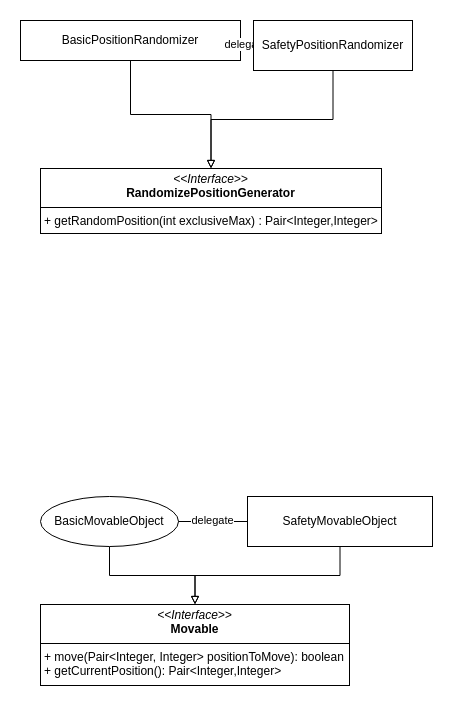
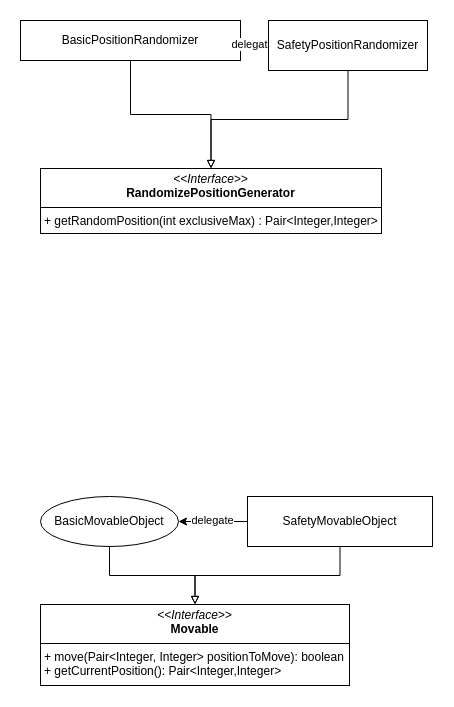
node "SafetyPositionRandomizer": moved (333, 46) -> (348, 46)
edge "BasicMovableObject" -- "SafetyMovableObject": arrowhead none -> classic
